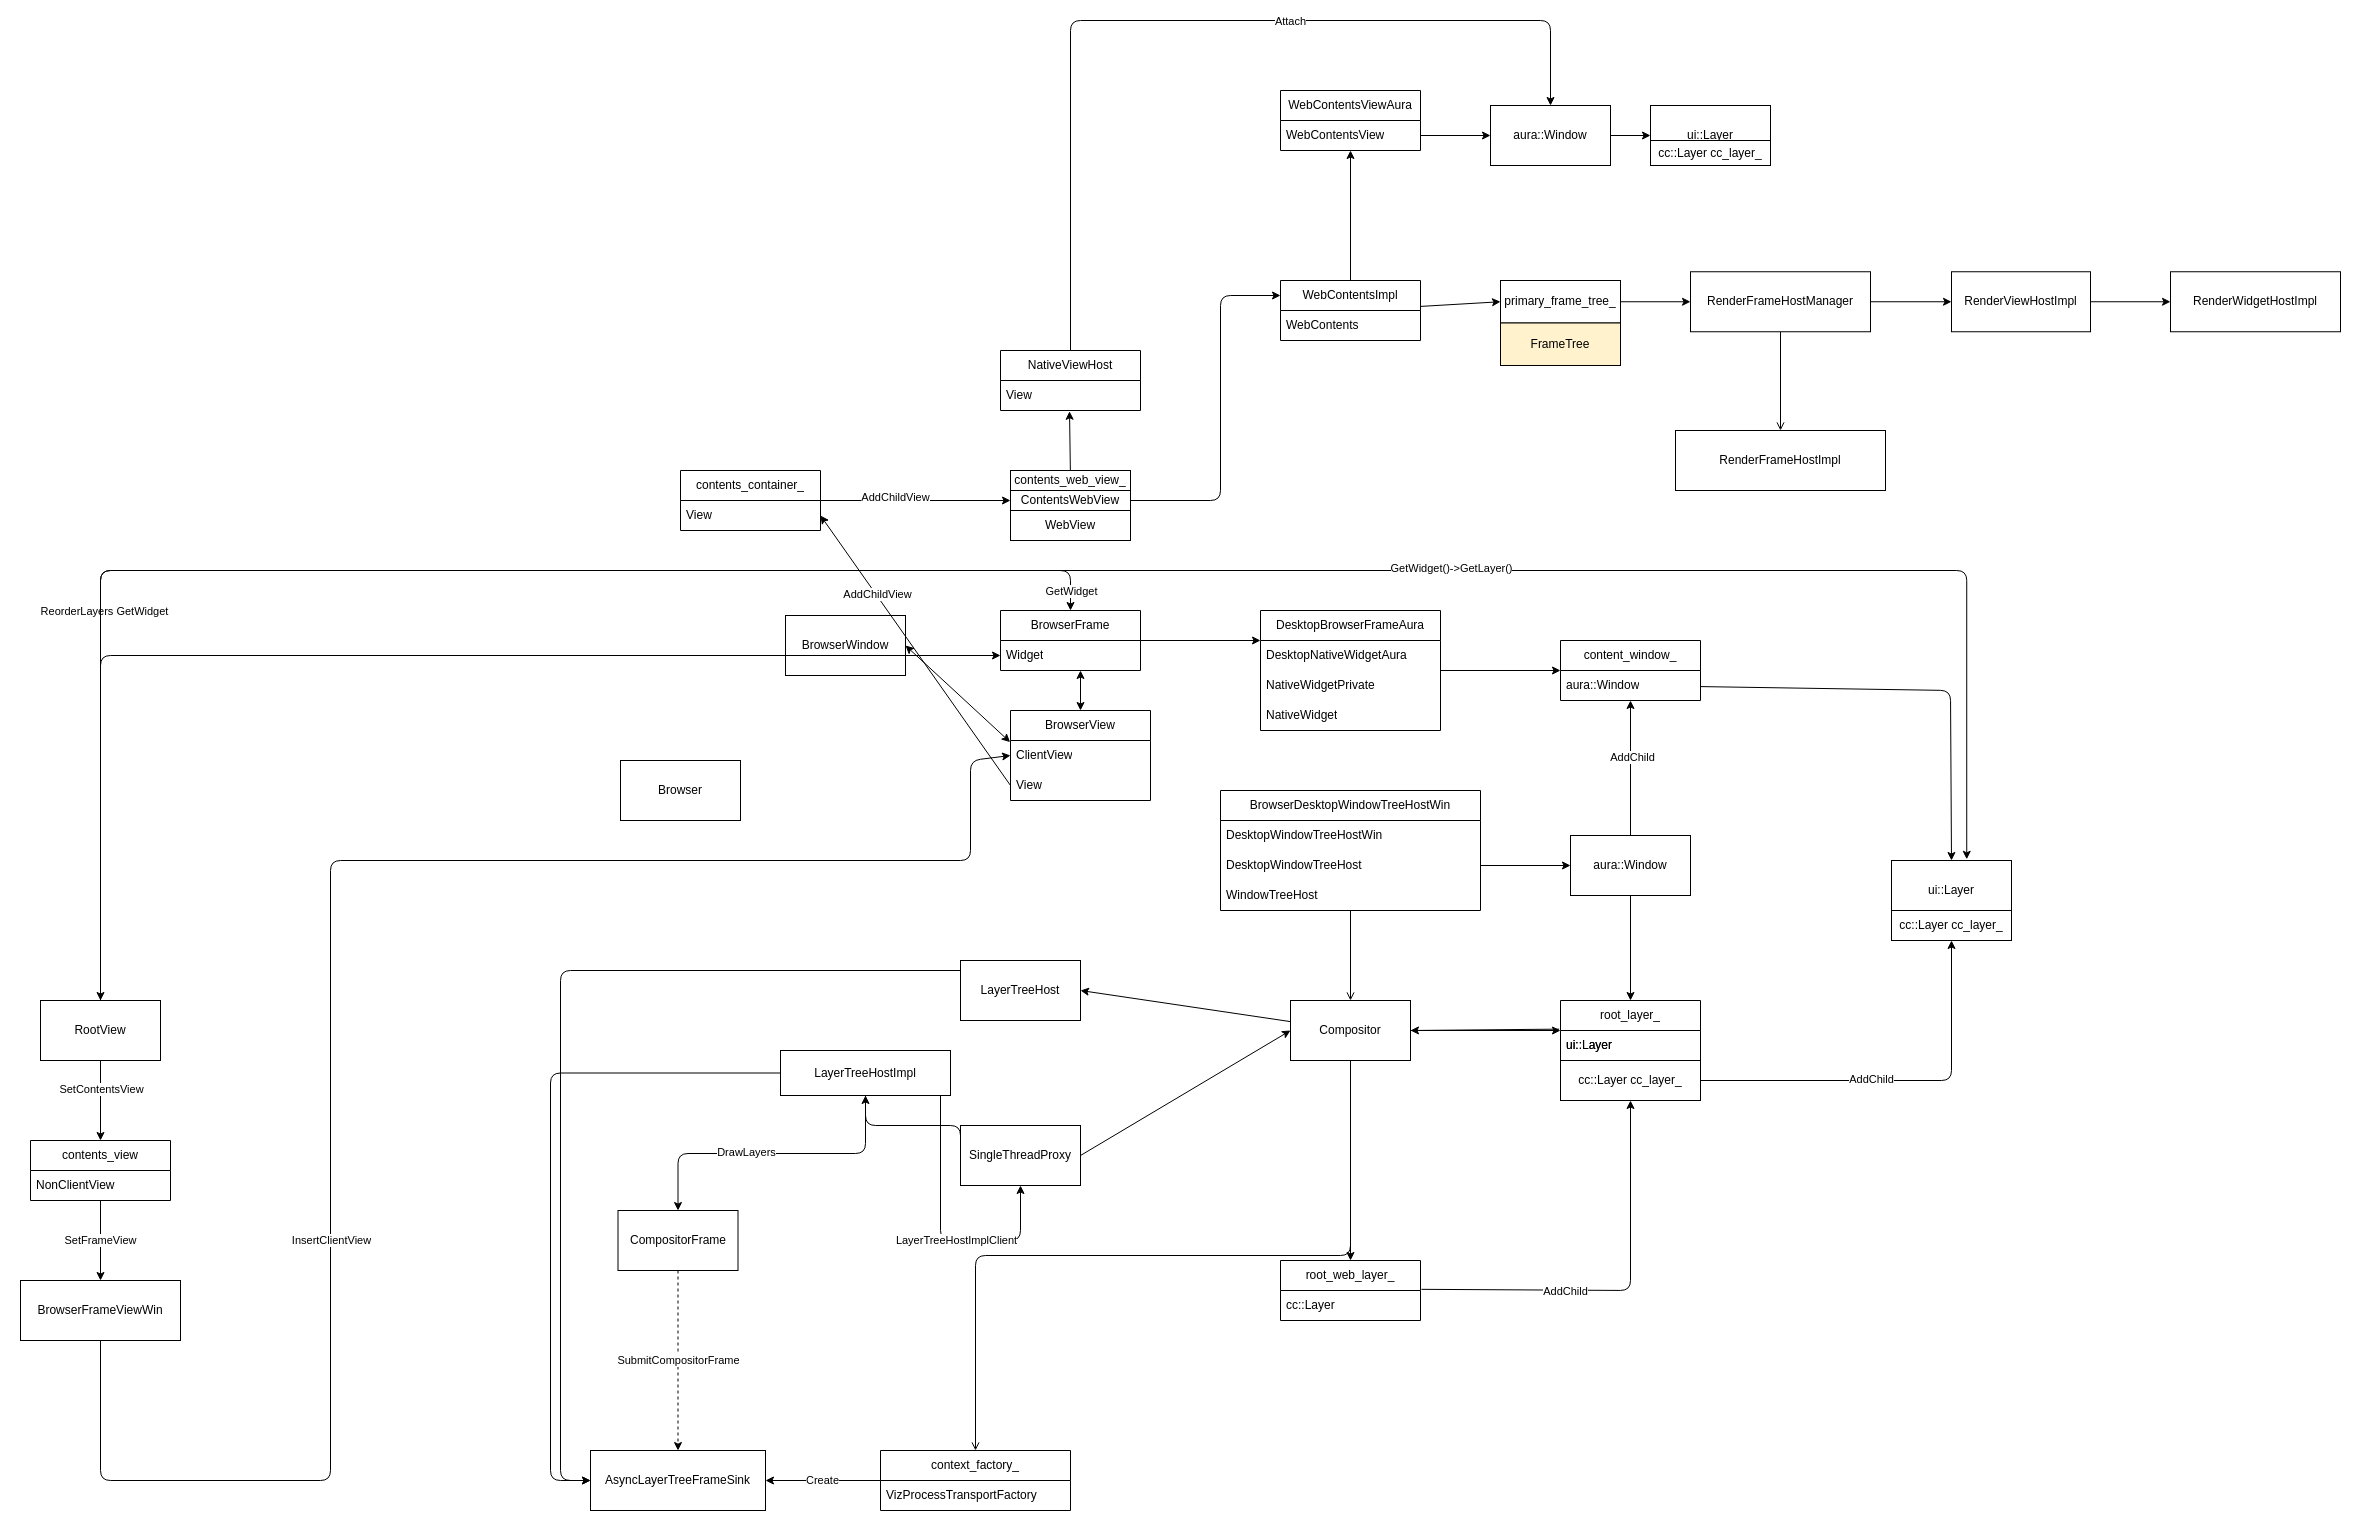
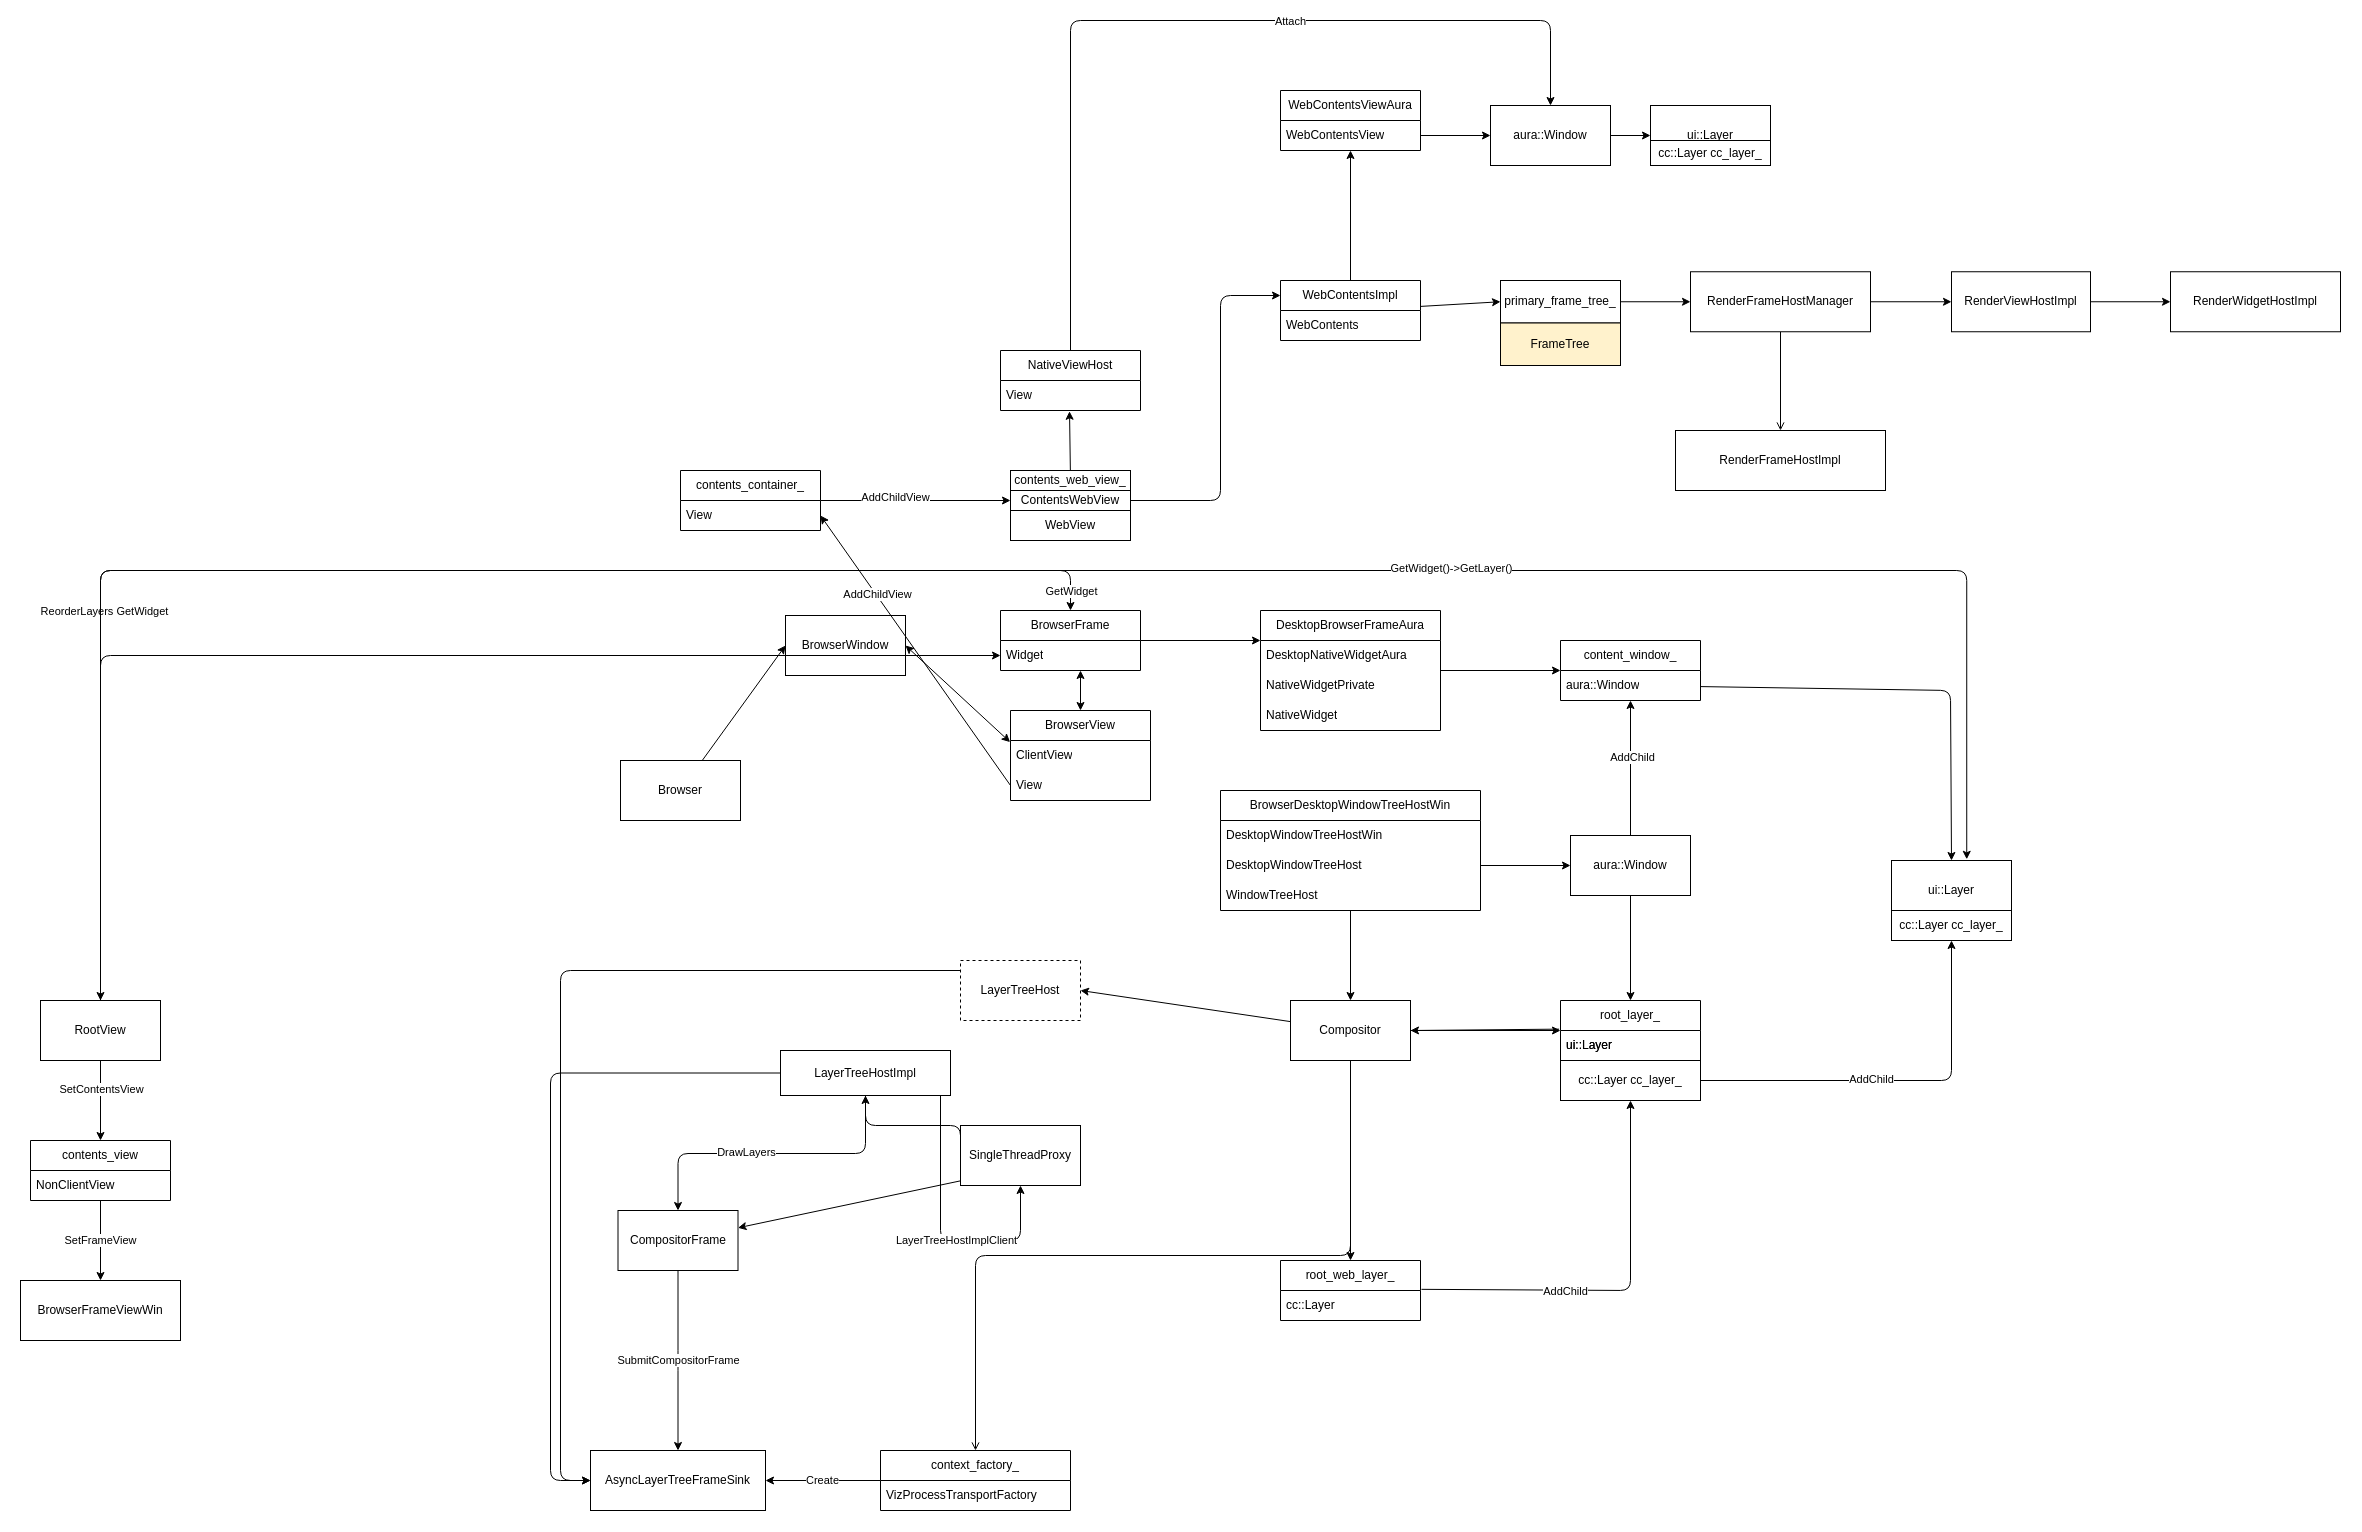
edge "Browser" -> "BrowserWindow": added
edge "BrowserFrameViewWin" -> "ClientView": removed, label "InsertClientView"
node "LayerTreeHost": style solid -> dashed
edge "WindowTreeHost" -> "Compositor": arrowhead open -> classic
edge "SingleThreadProxy" -> "Compositor": now "SingleThreadProxy" -> "CompositorFrame"
edge "CompositorFrame" -> "AsyncLayerTreeFrameSink": style dashed -> solid
